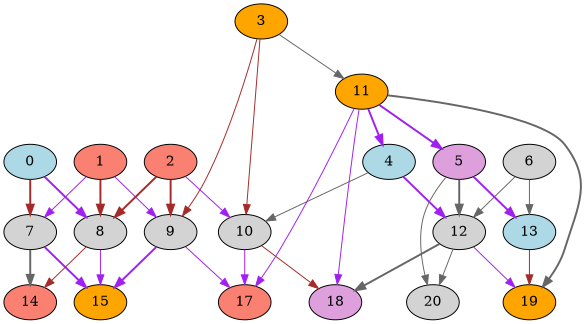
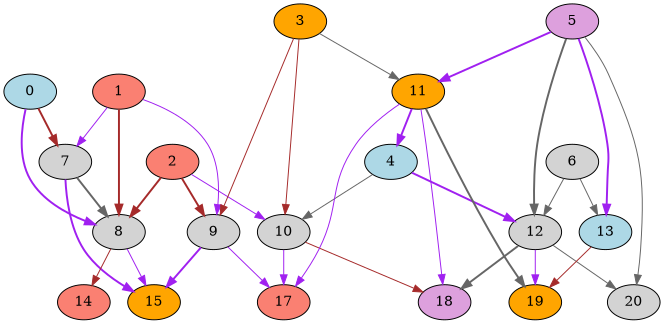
edge "11" -> "5": reversed
edge "7" -> "14": now "7" -> "8"
